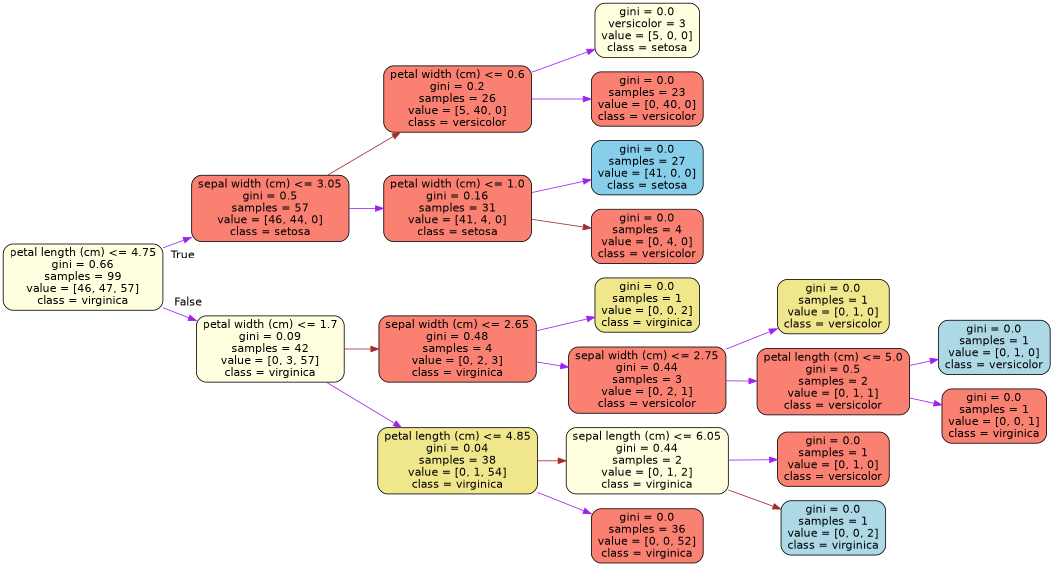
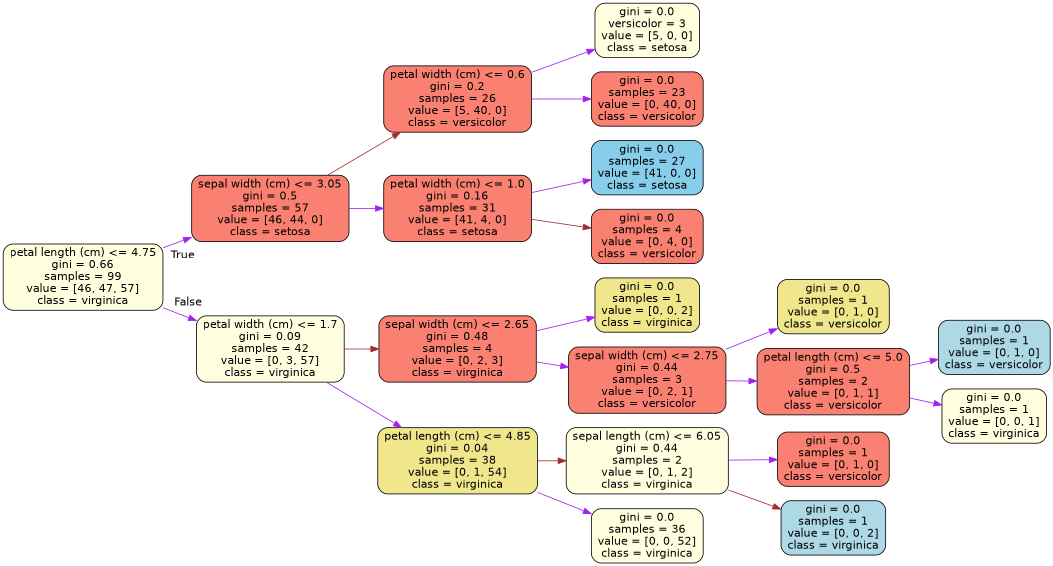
node "gini = 0.0 samples = 1 value = [0, 0, 1] class = virginica": fillcolor salmon -> lightyellow
node "gini = 0.0 samples = 36 value = [0, 0, 52] class = virginica": fillcolor salmon -> lightyellow
